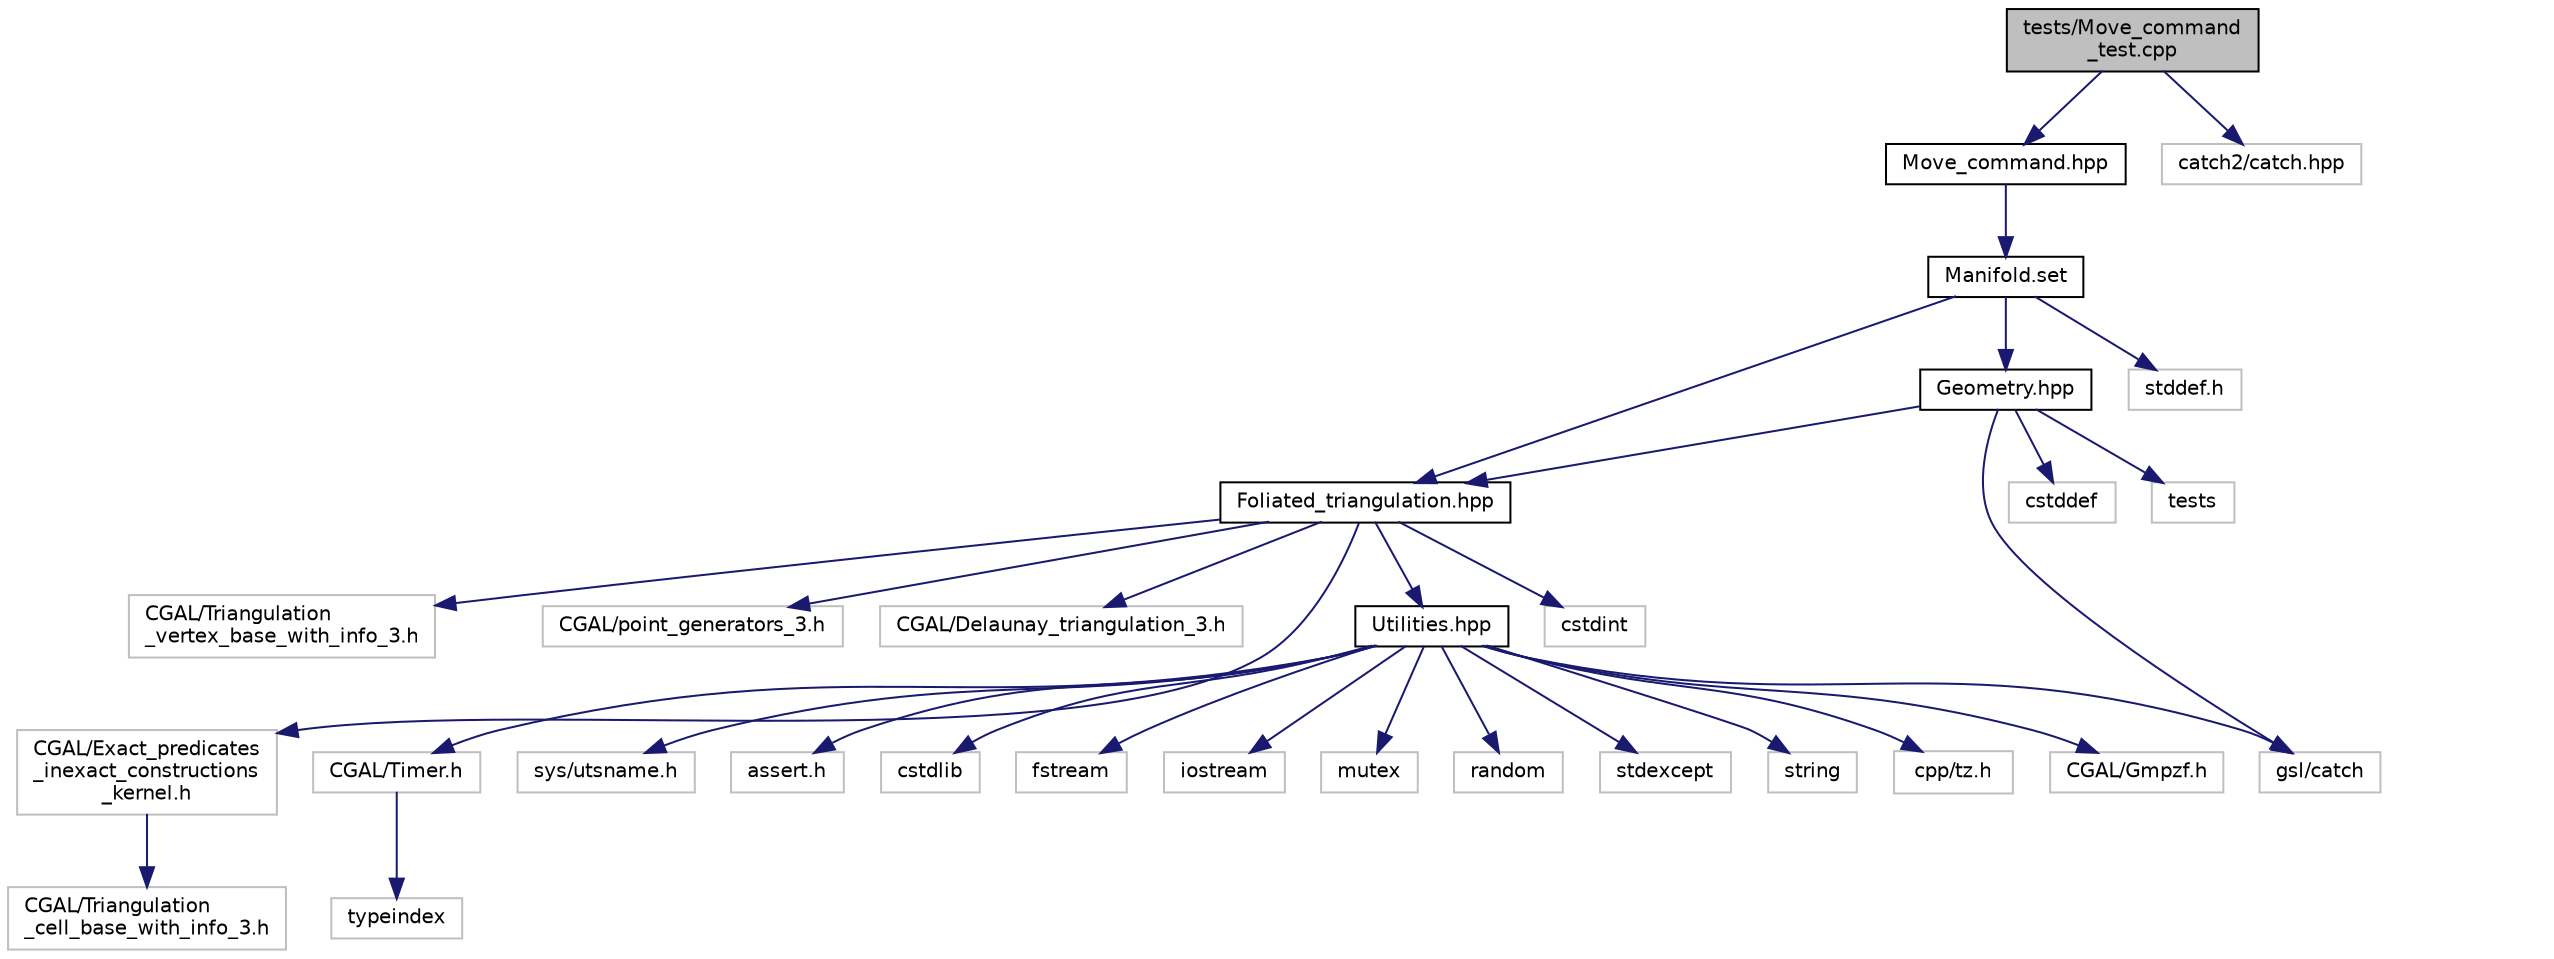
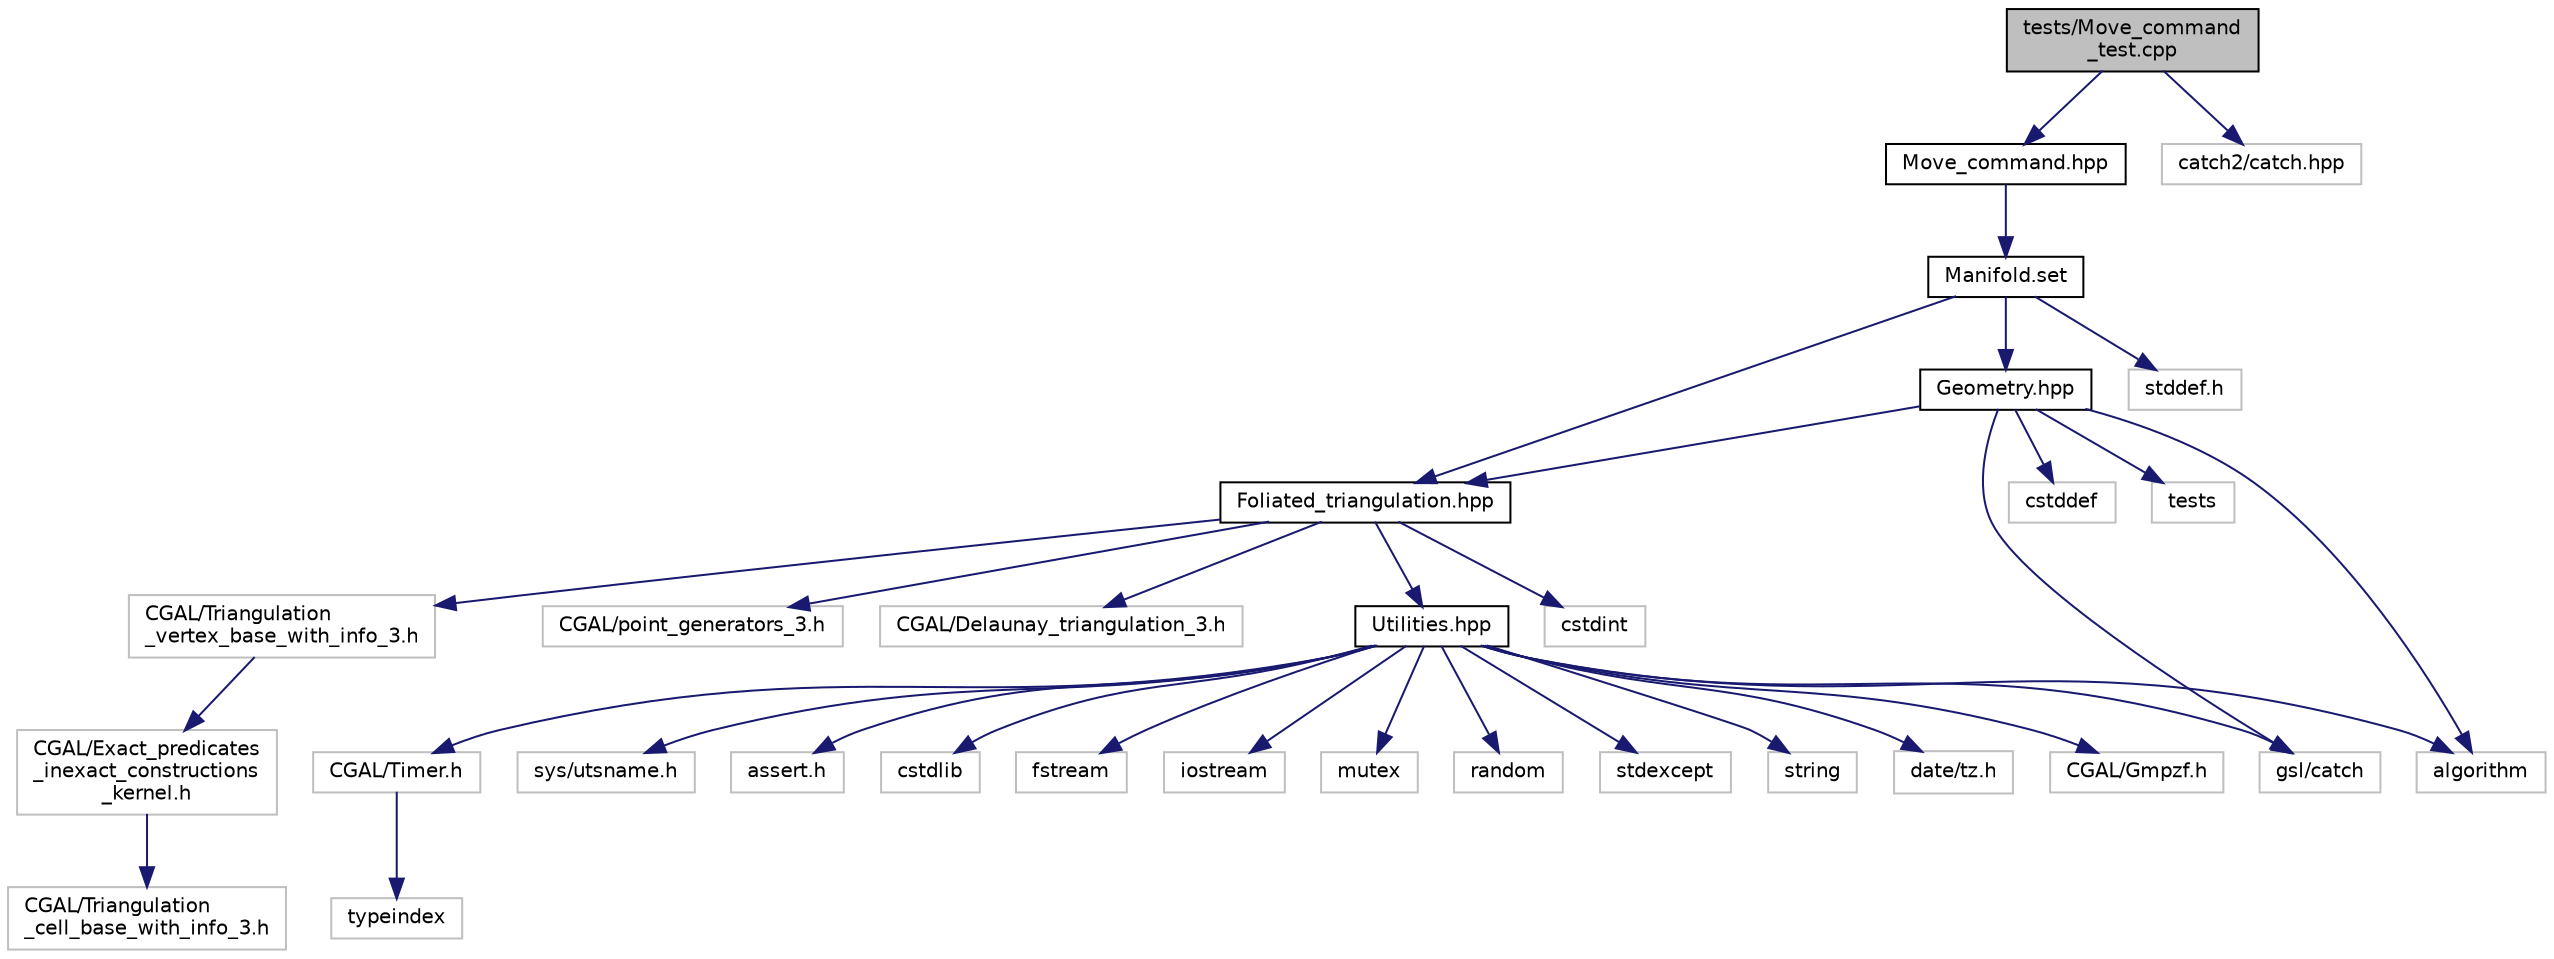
edge "Foliated_triangulation.hpp" -> "CGAL/Exact_predicates _inexact_constructions _kernel.h": now "CGAL/Triangulation _vertex_base_with_info_3.h" -> "CGAL/Exact_predicates _inexact_constructions _kernel.h"
node "cpp/tz.h": label "cpp/tz.h" -> "date/tz.h"
node "algorithm": added
